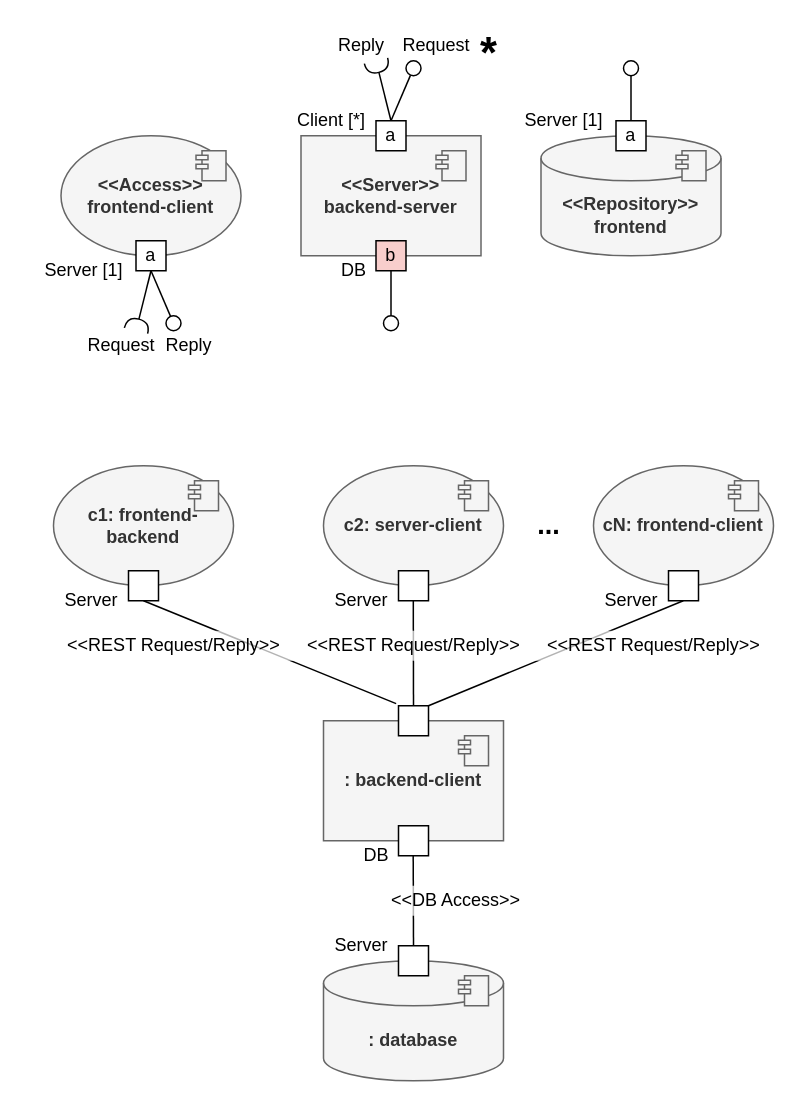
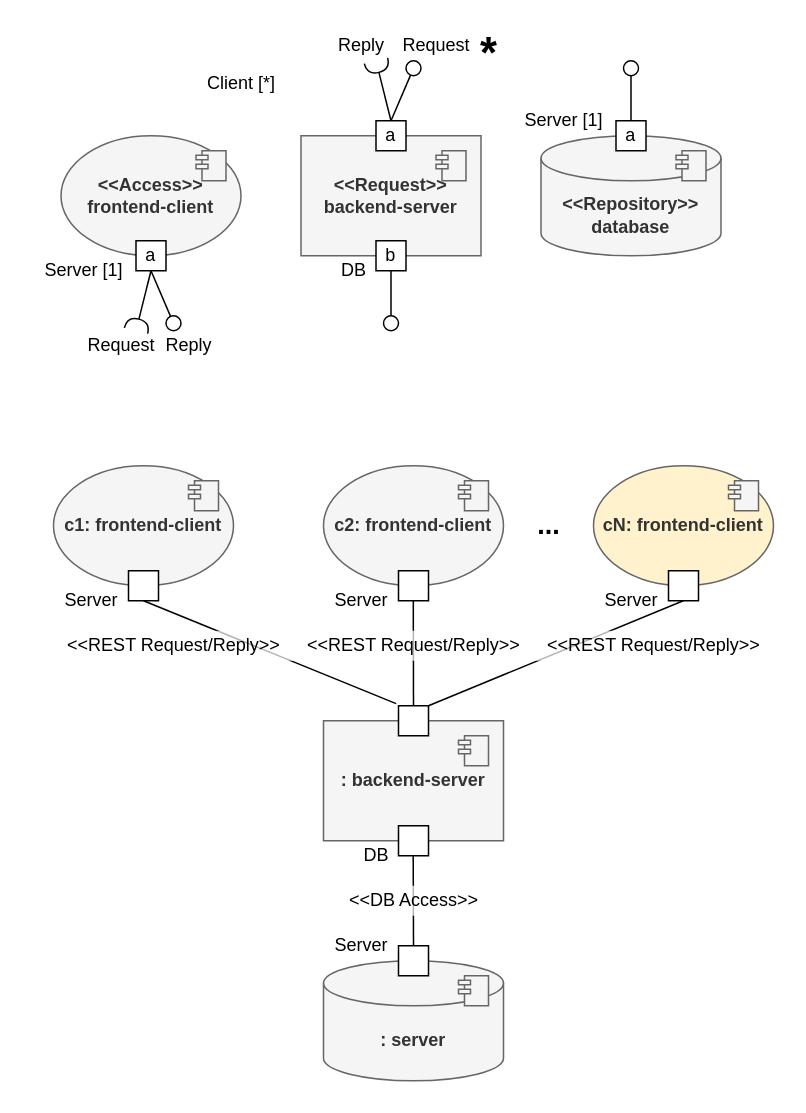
node "Client [*]": moved (331, 121) -> (241, 83)
node "<<Server>> backend-server": label "<<Server>> backend-server" -> "<<Request>> backend-server"
node "<<Repository>> frontend": label "<<Repository>> frontend" -> "<<Repository>> database"
node "b": fillcolor #f8cecc -> #ffffff
node "c1: frontend-backend": label "c1: frontend-backend" -> "c1: frontend-client"
node "c2: server-client": label "c2: server-client" -> "c2: frontend-client"
node "cN: frontend-client": fillcolor #f5f5f5 -> #fff2cc
node ": backend-client": label ": backend-client" -> ": backend-server"
node "<<DB Access>>": size 233x30 -> 150x30
node ": database": label ": database" -> ": server"
